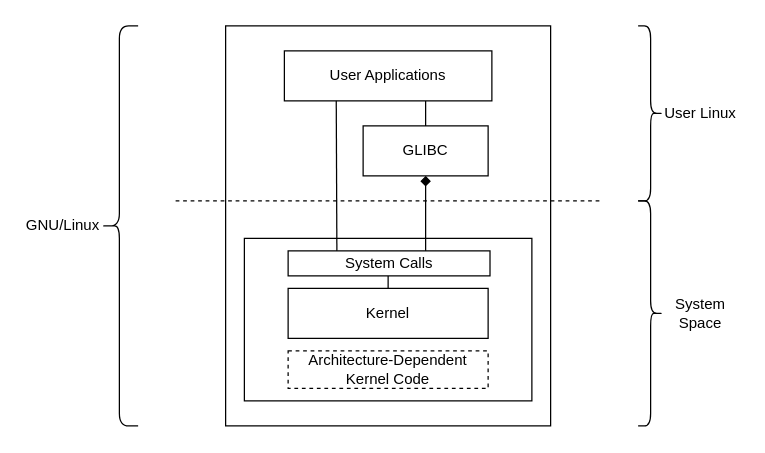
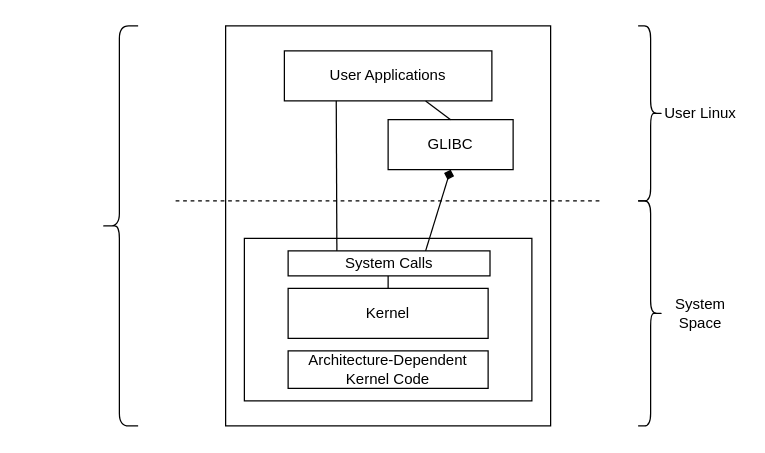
node "GLIBC": moved (426, 151) -> (451, 144)
node "GNU/Linux": removed
node "Architecture-Dependent Kernel Code": style dashed -> solid
